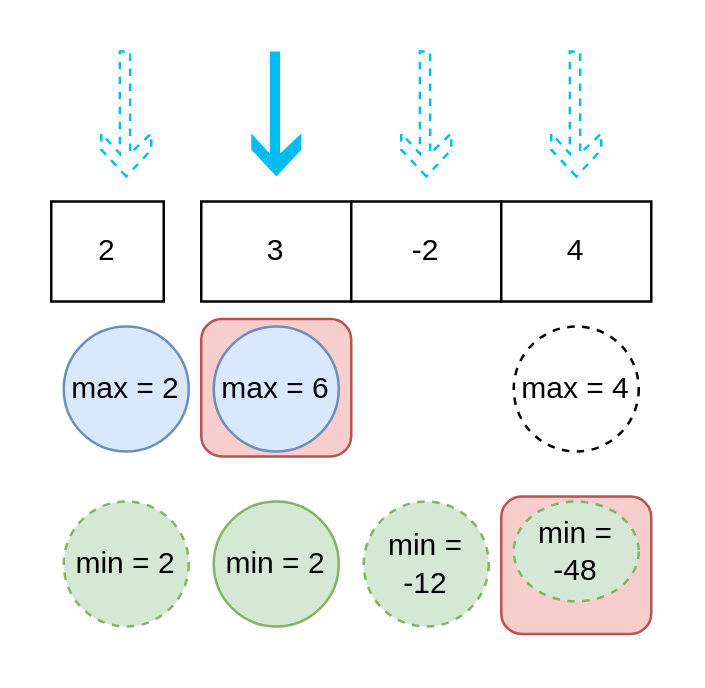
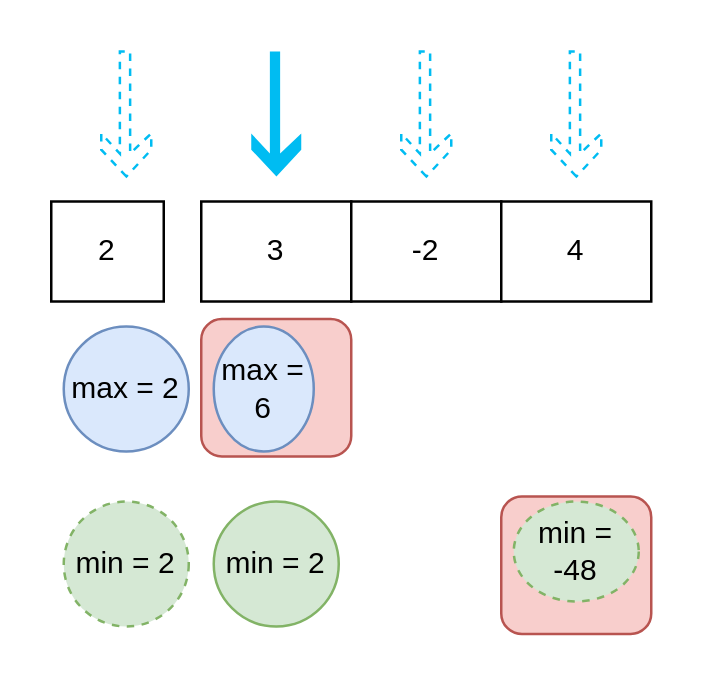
node "max = 6": size 125x125 -> 100x125
node "max = 4": removed
node "min = -12": removed
